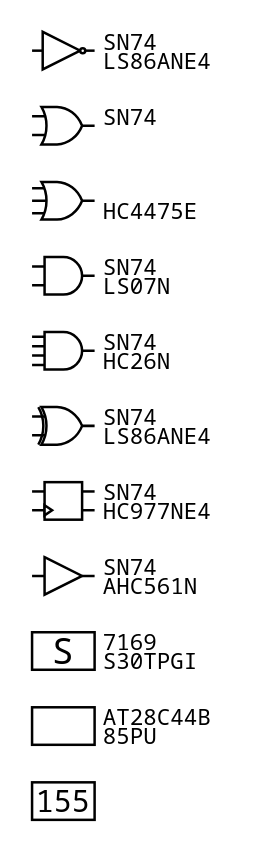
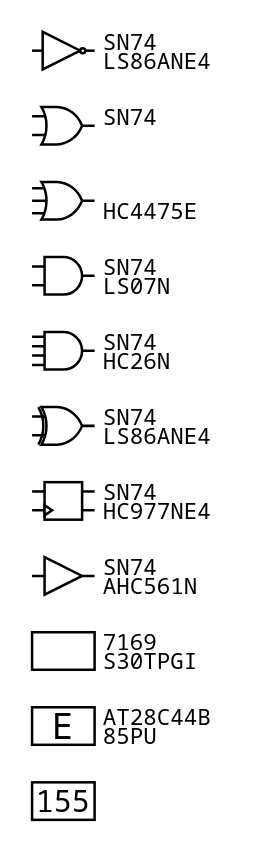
node "S": removed
node "E": added
